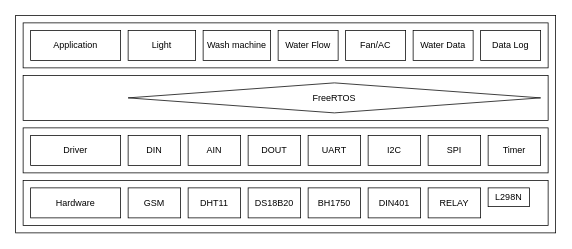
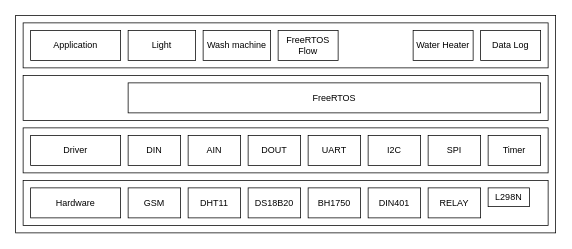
node "Water Flow": label "Water Flow" -> "FreeRTOS Flow"
node "Fan/AC": removed
node "Water Data": label "Water Data" -> "Water Heater"
node "FreeRTOS": shape diamond -> rectangle
